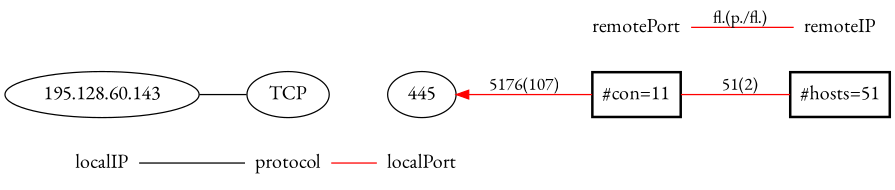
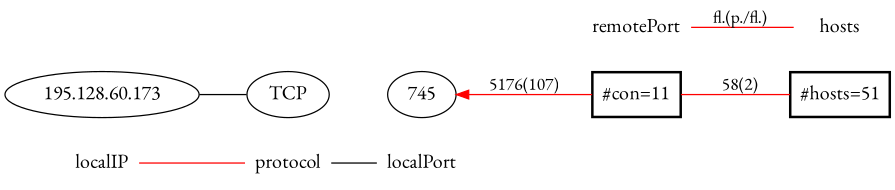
node "remoteIP": label "remoteIP" -> "hosts"
edge "#con=11" -- "#hosts=51": label "51(2)" -> "58(2)"
node "195.128.60.143": label "195.128.60.143" -> "195.128.60.173"
node "445": label "445" -> "745"
edge "localIP" -- "protocol": color black -> red
edge "protocol" -- "localPort": color red -> black
